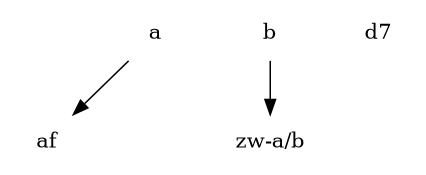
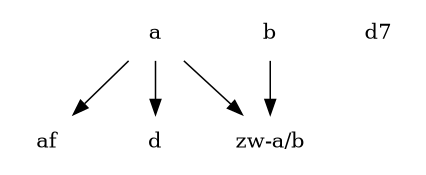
edge "a" -> "zw-a/b": added
node "d": added
